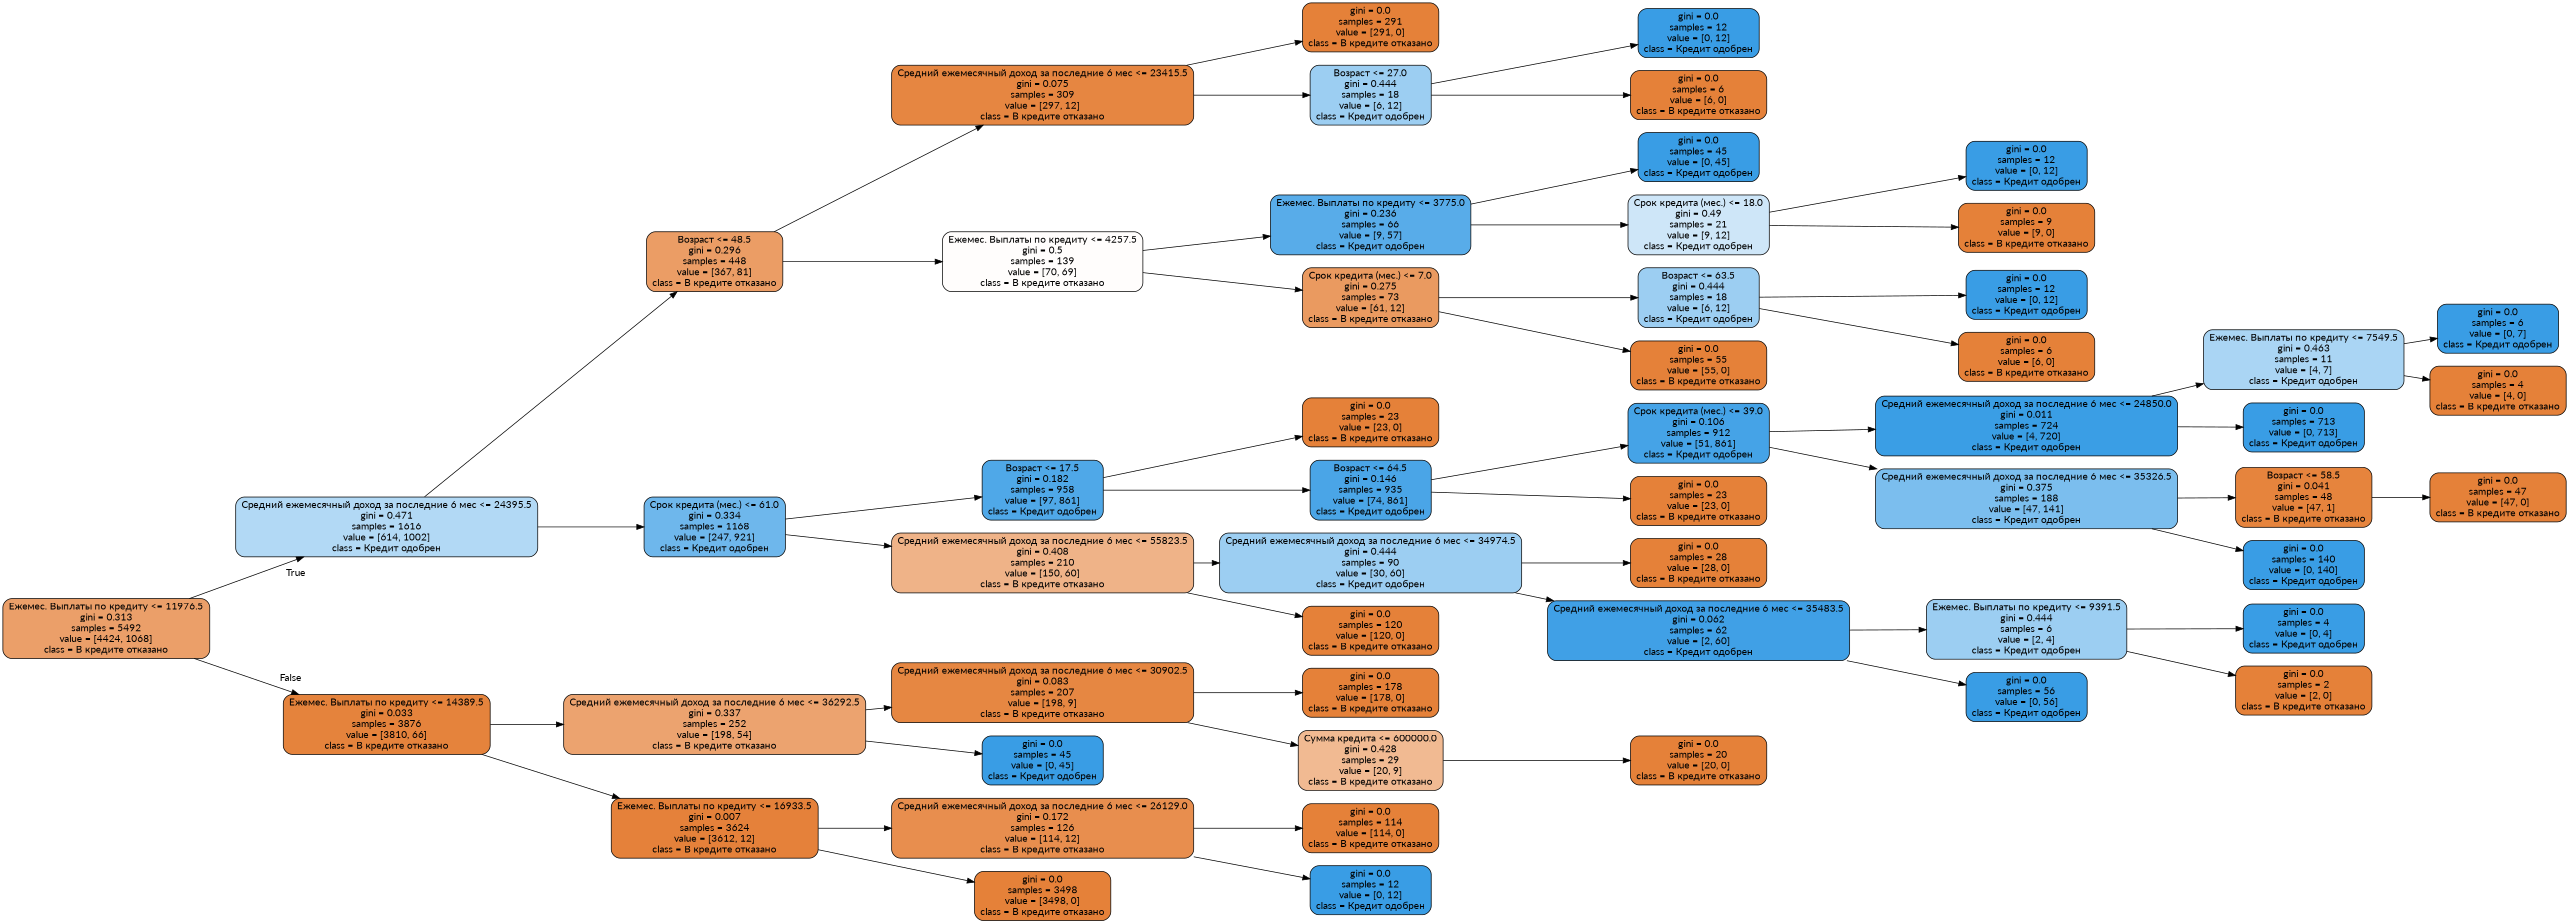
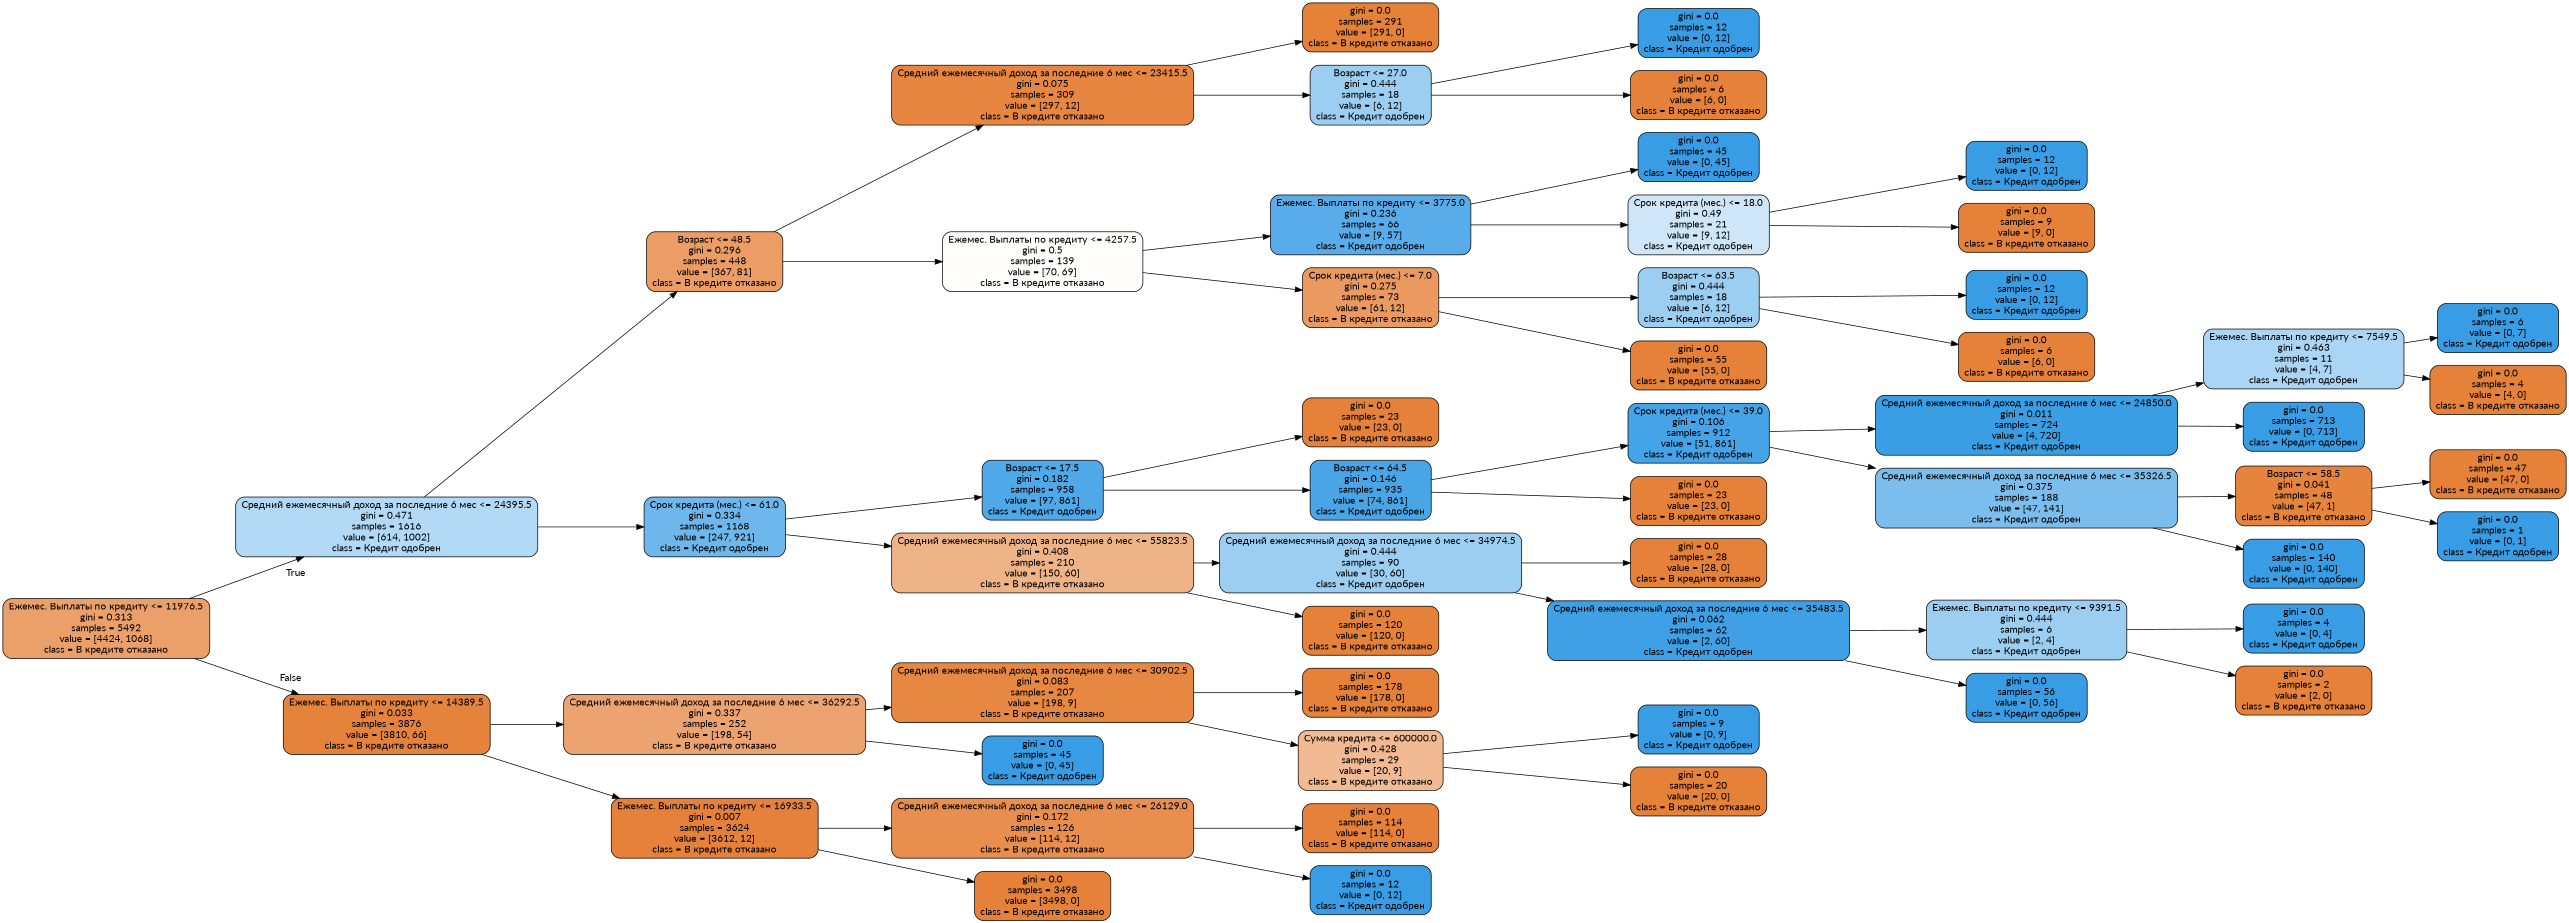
node "gini = 0.0 samples = 1 value = [0, 1] class = Кредит одобрен": added
node "gini = 0.0 samples = 9 value = [0, 9] class = Кредит одобрен": added
